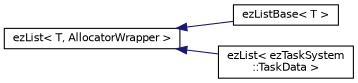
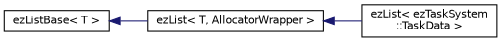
edge "ezListBase< T >" -> "ezList< T, AllocatorWrapper >": reversed
